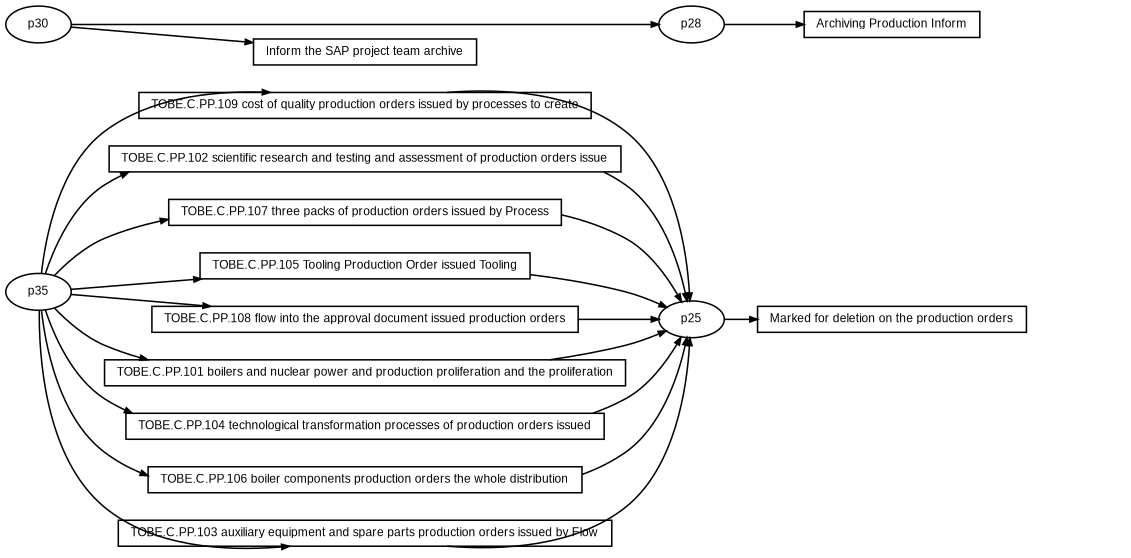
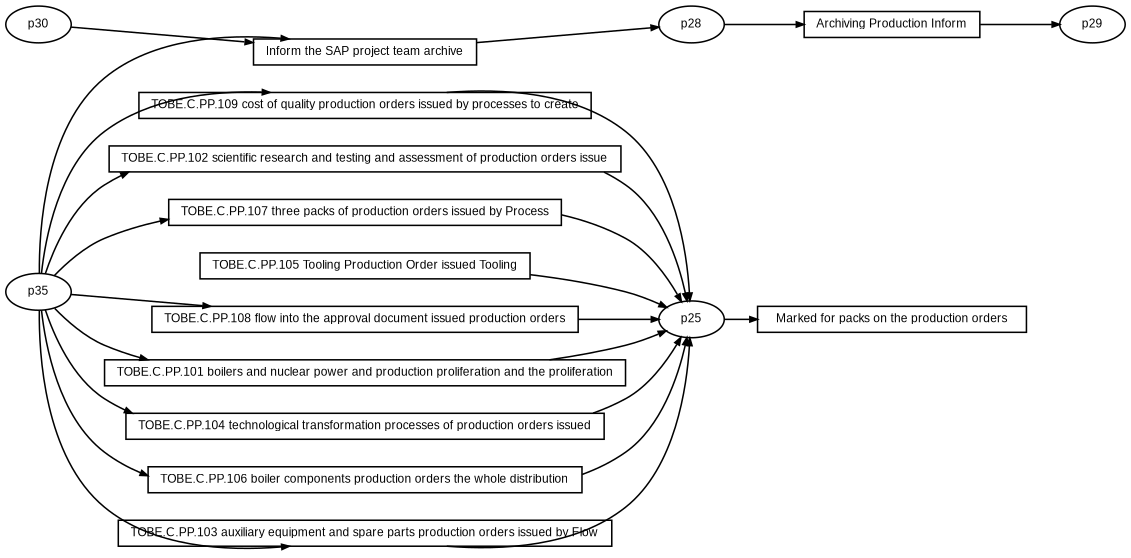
edge "p30" -> "p28": now "Inform the SAP project team archive" -> "p28"
node "p29": added
edge "p35" -> "TOBE.C.PP.105 Tooling Production Order issued Tooling": now "p35" -> "Inform the SAP project team archive"
node "Marked for deletion on the production orders": label "Marked for deletion on the production orders" -> "Marked for packs on the production orders"
